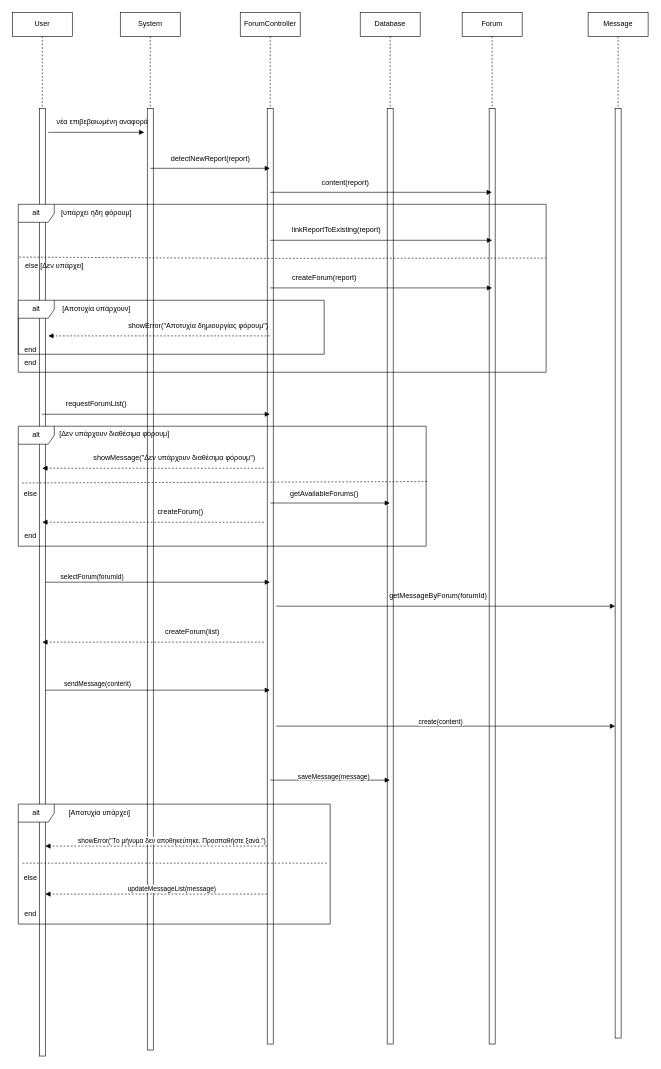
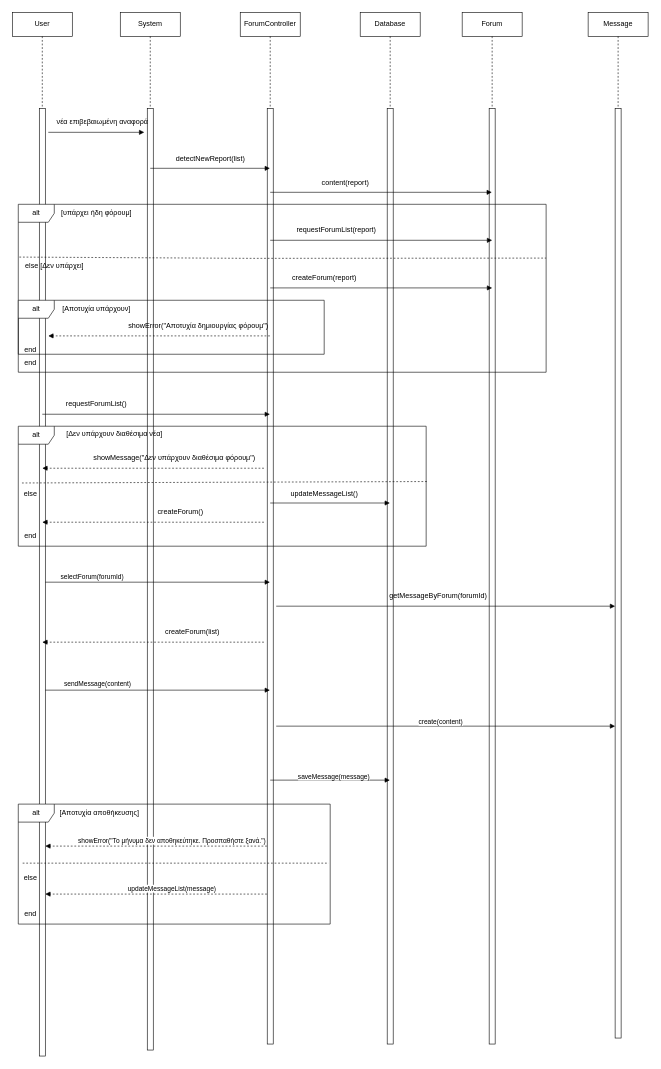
node "detectNewReport(report)": label "detectNewReport(report)" -> "detectNewReport(list)"
node "linkReportToExisting(report)": label "linkReportToExisting(report)" -> "requestForumList(report)"
node "[Δεν υπάρχουν διαθέσιμα φόρουμ]": label "[Δεν υπάρχουν διαθέσιμα φόρουμ]" -> "[Δεν υπάρχουν διαθέσιμα νέα]"
node "getAvailableForums()": label "getAvailableForums()" -> "updateMessageList()"
node "[Αποτυχία υπάρχει]": label "[Αποτυχία υπάρχει]" -> "[Αποτυχία αποθήκευσης]"
